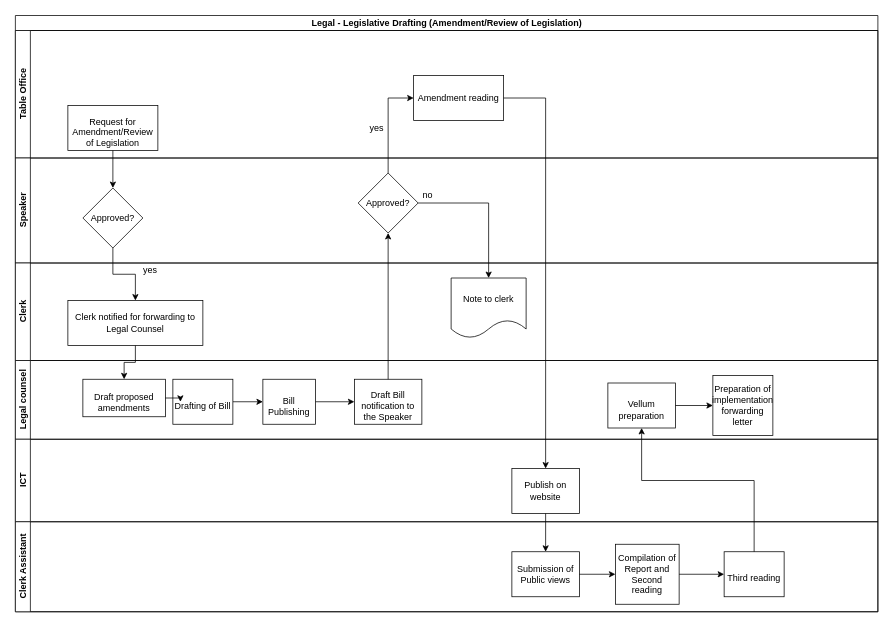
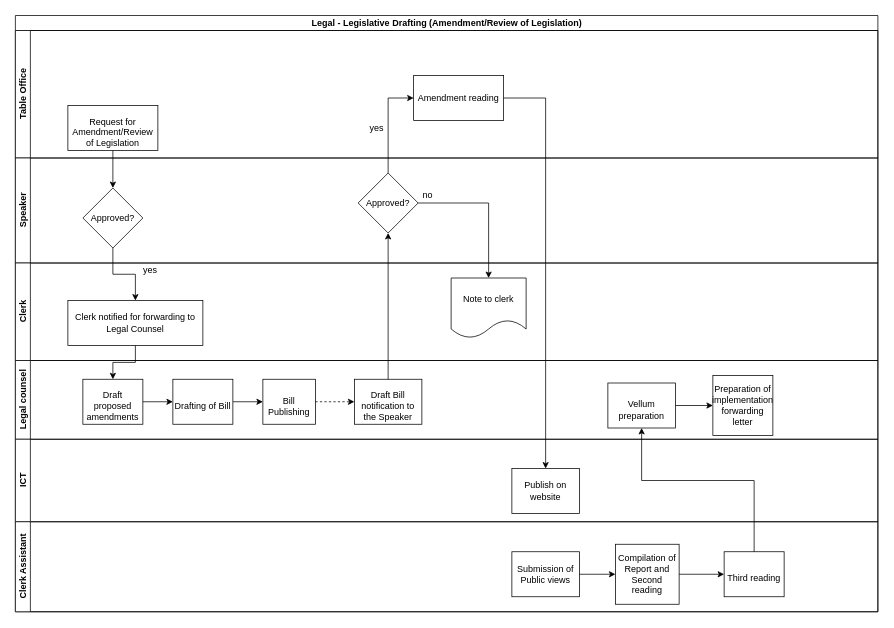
node "Draft proposed amendments": size 83x38 -> 60x45
edge "Bill Publishing" -> "Draft Bill notification to the Speaker": style solid -> dashed
edge "Publish on website" -> "Submission of Public views": removed
